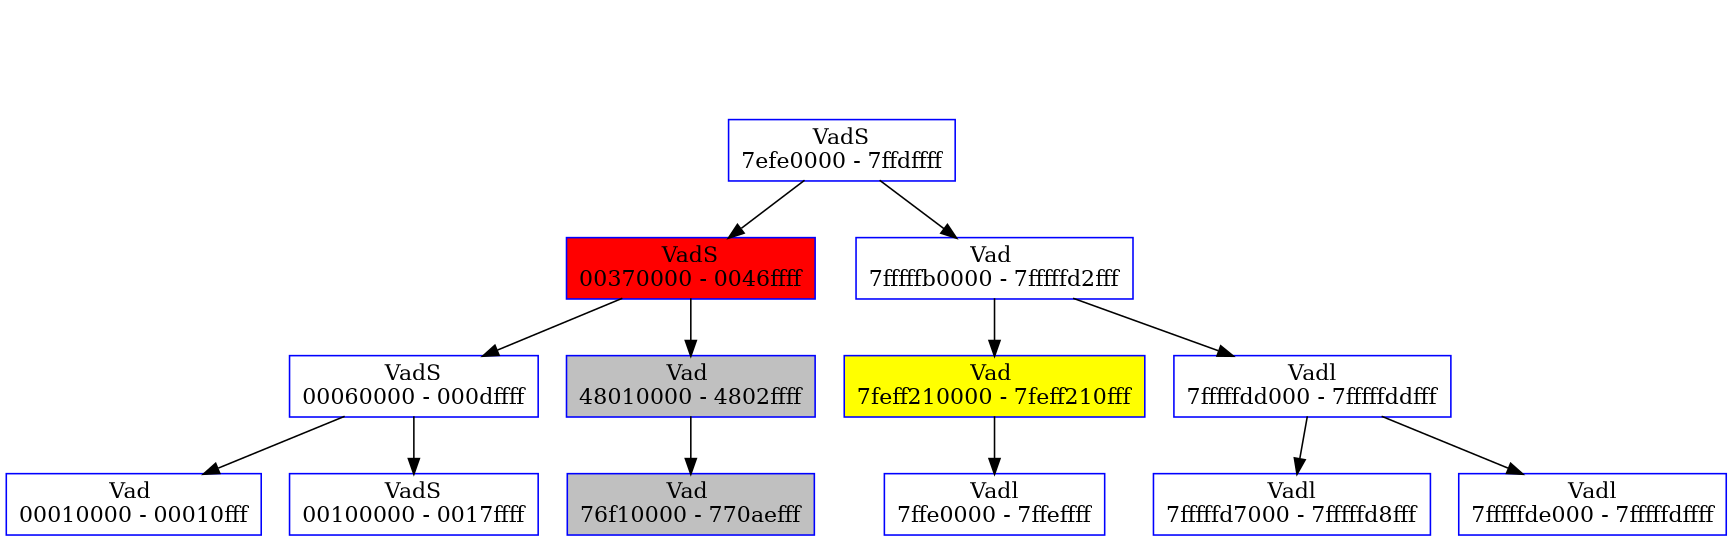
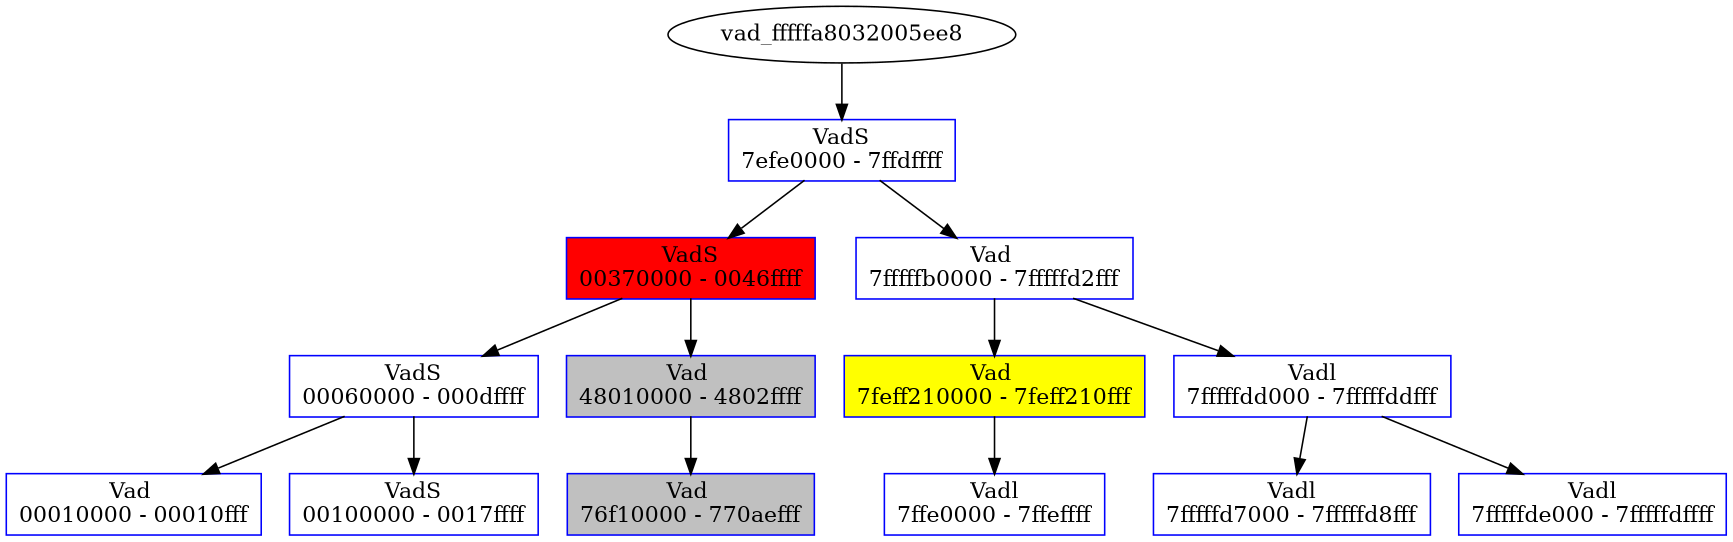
node "vad_fffffa8032005ee8": added
